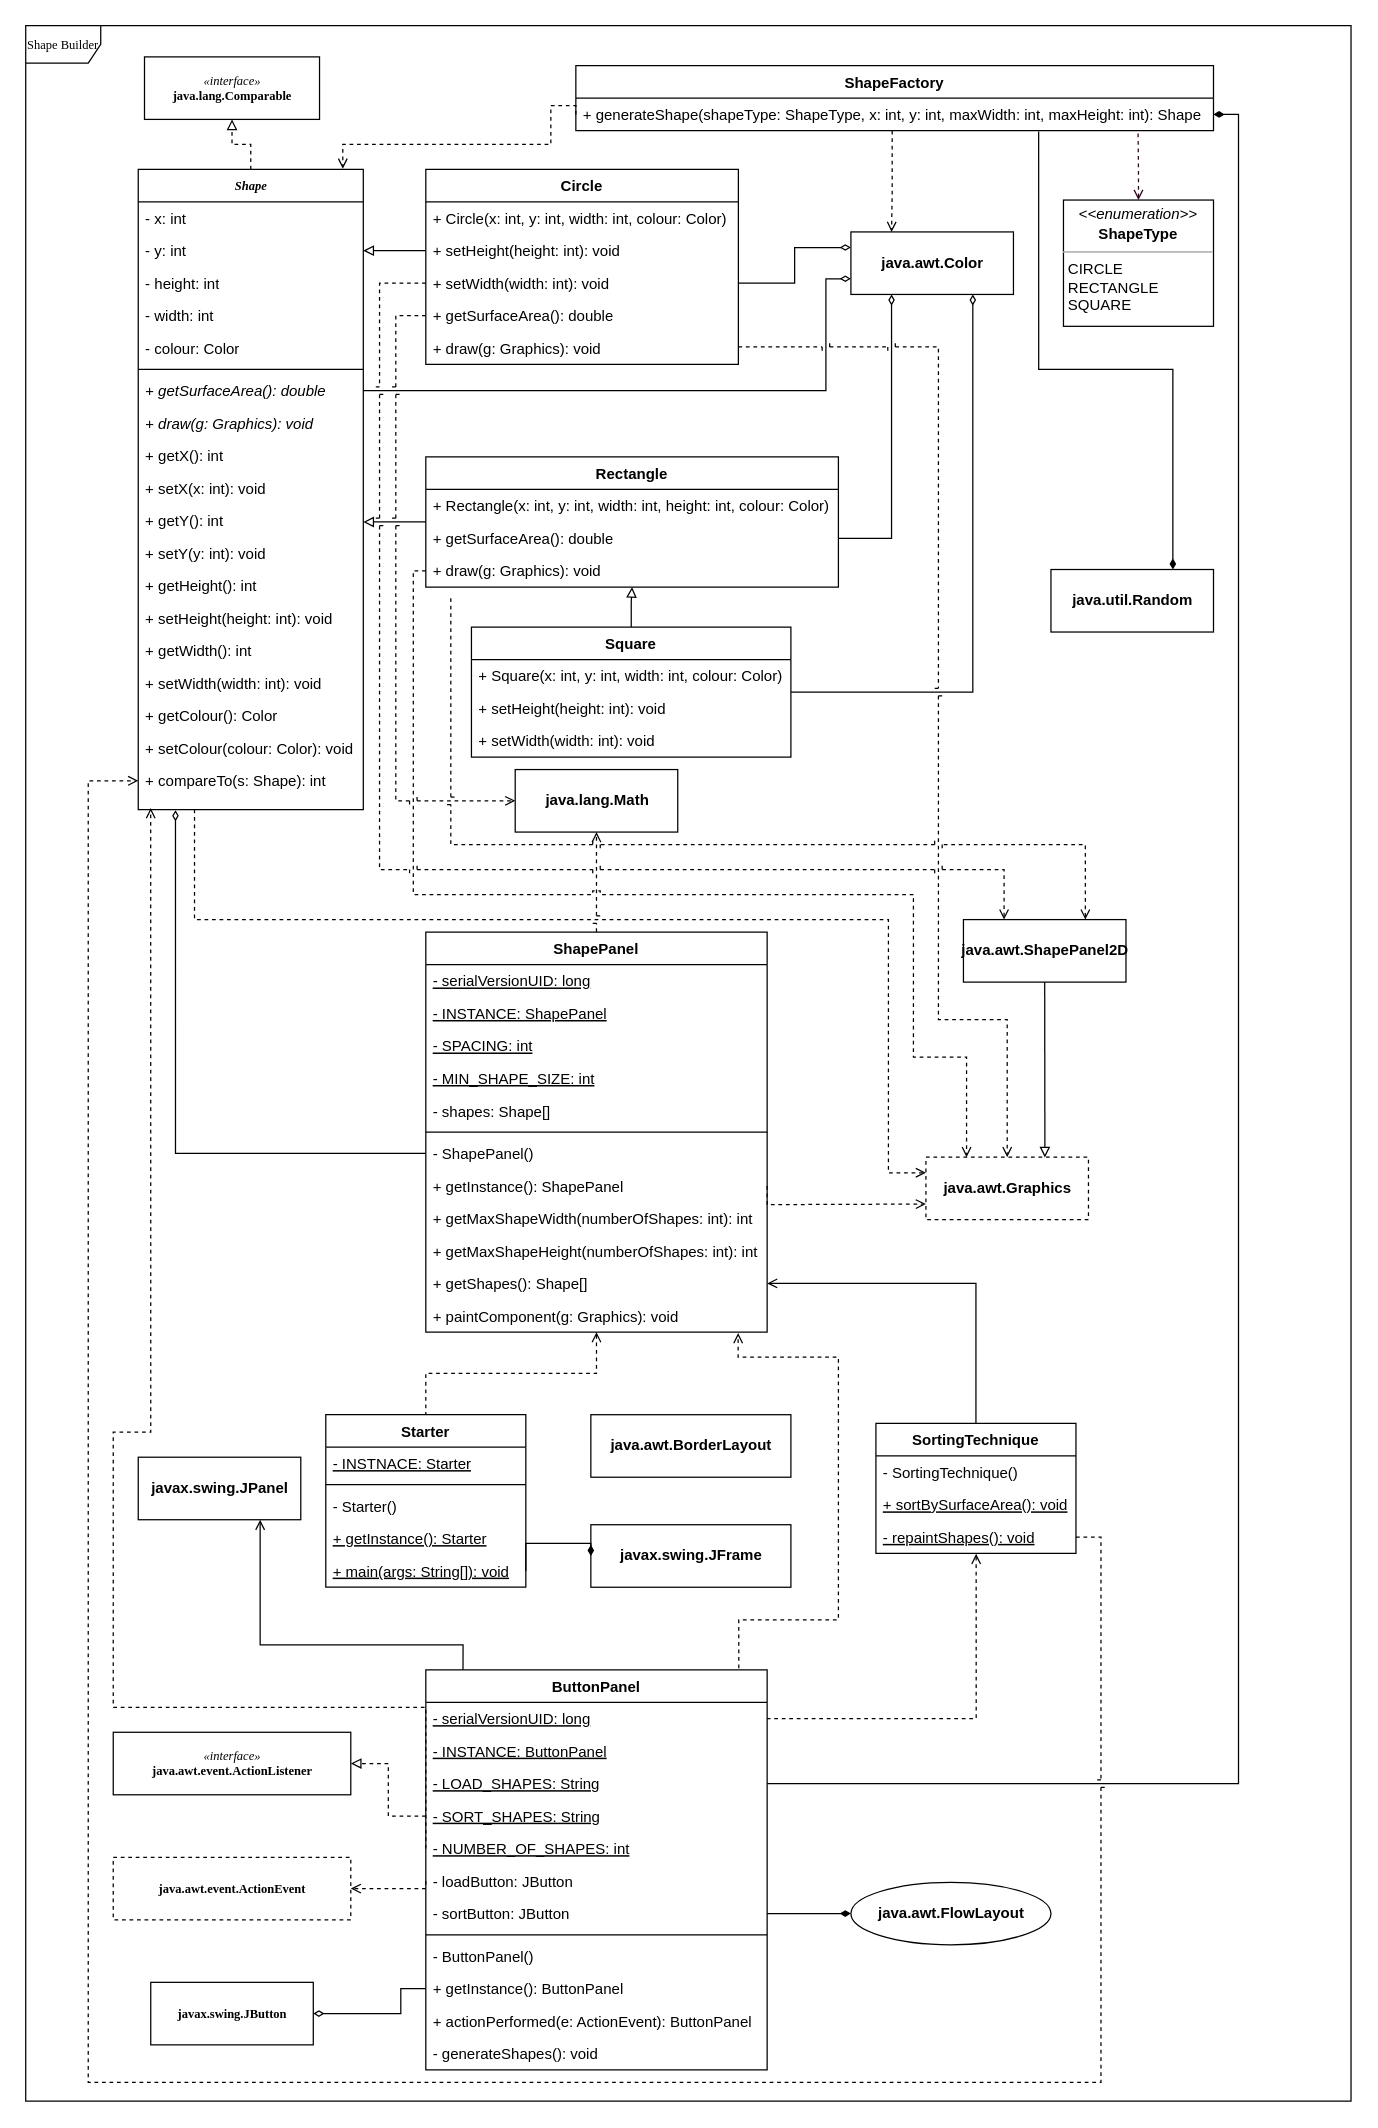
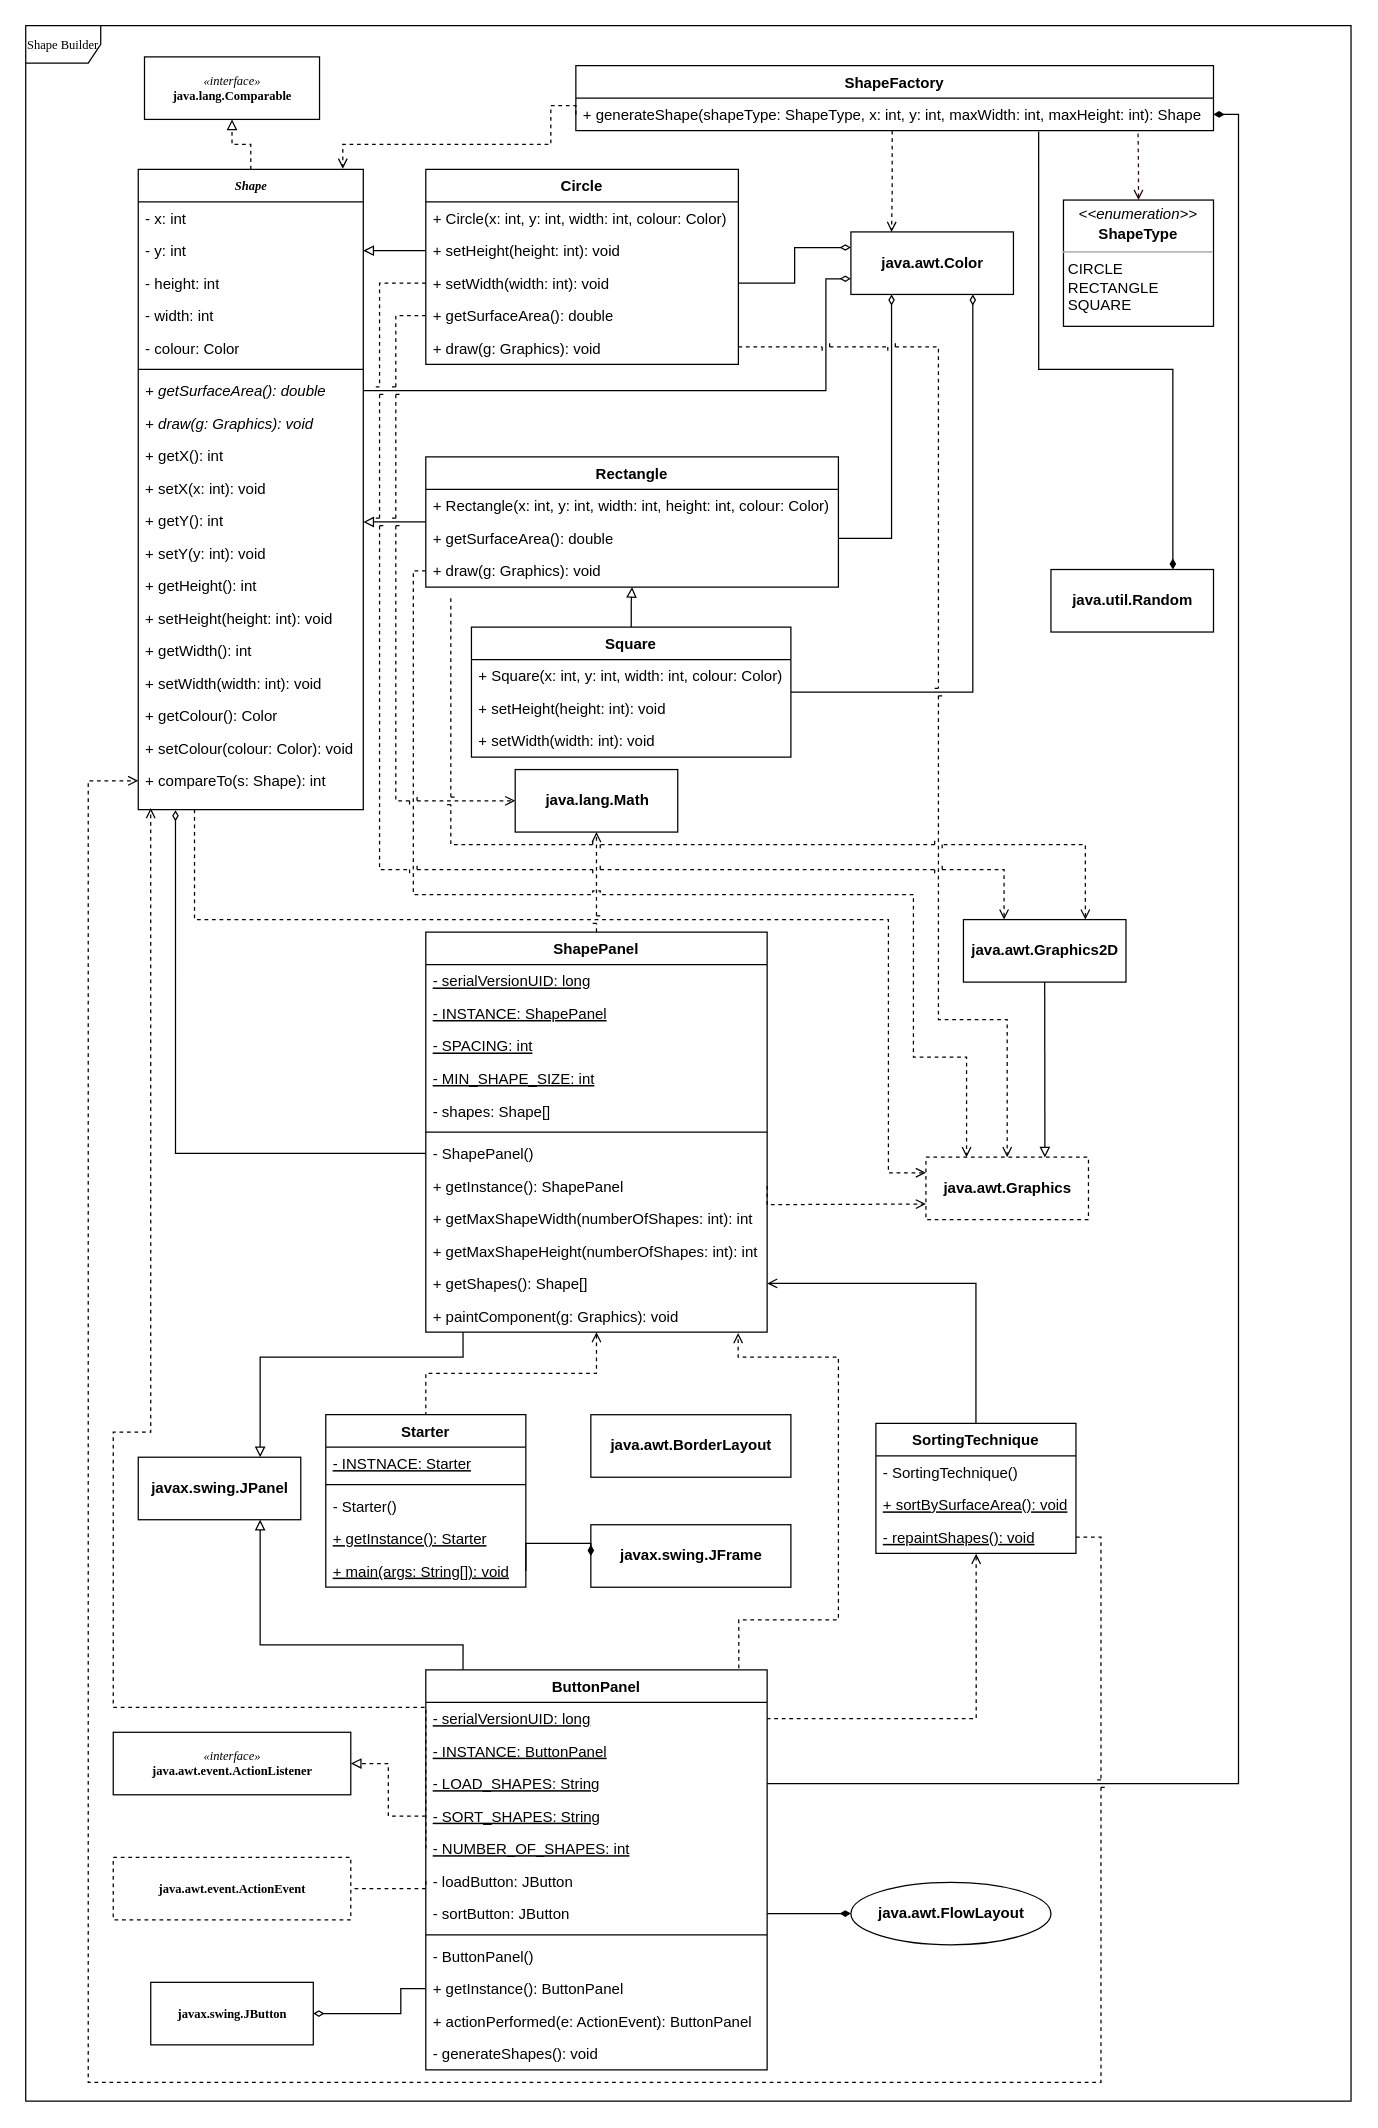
node "java.awt.ShapePanel2D": label "java.awt.ShapePanel2D" -> "java.awt.Graphics2D"
edge "+ paintComponent(g: Graphics): void" -> "javax.swing.JPanel": added
edge "ButtonPanel" -> "javax.swing.JPanel": arrowhead open -> block
edge "- loadButton: JButton" -> "java.awt.event.ActionEvent": arrowhead open -> none
